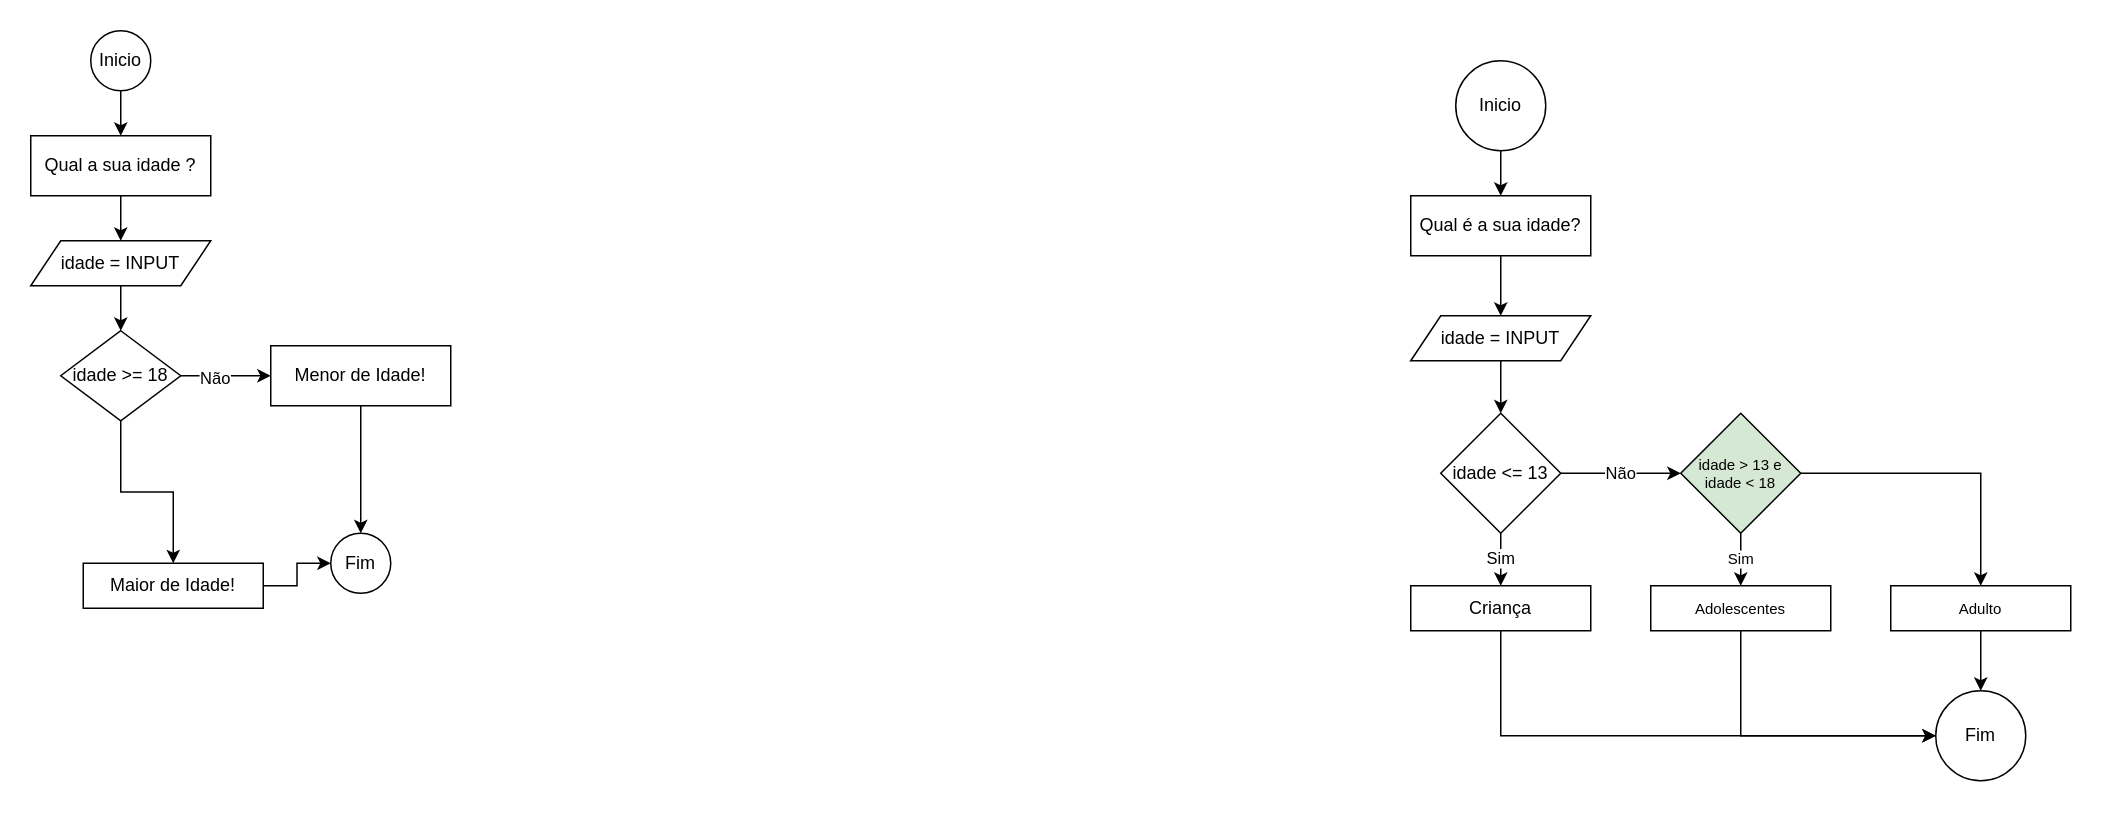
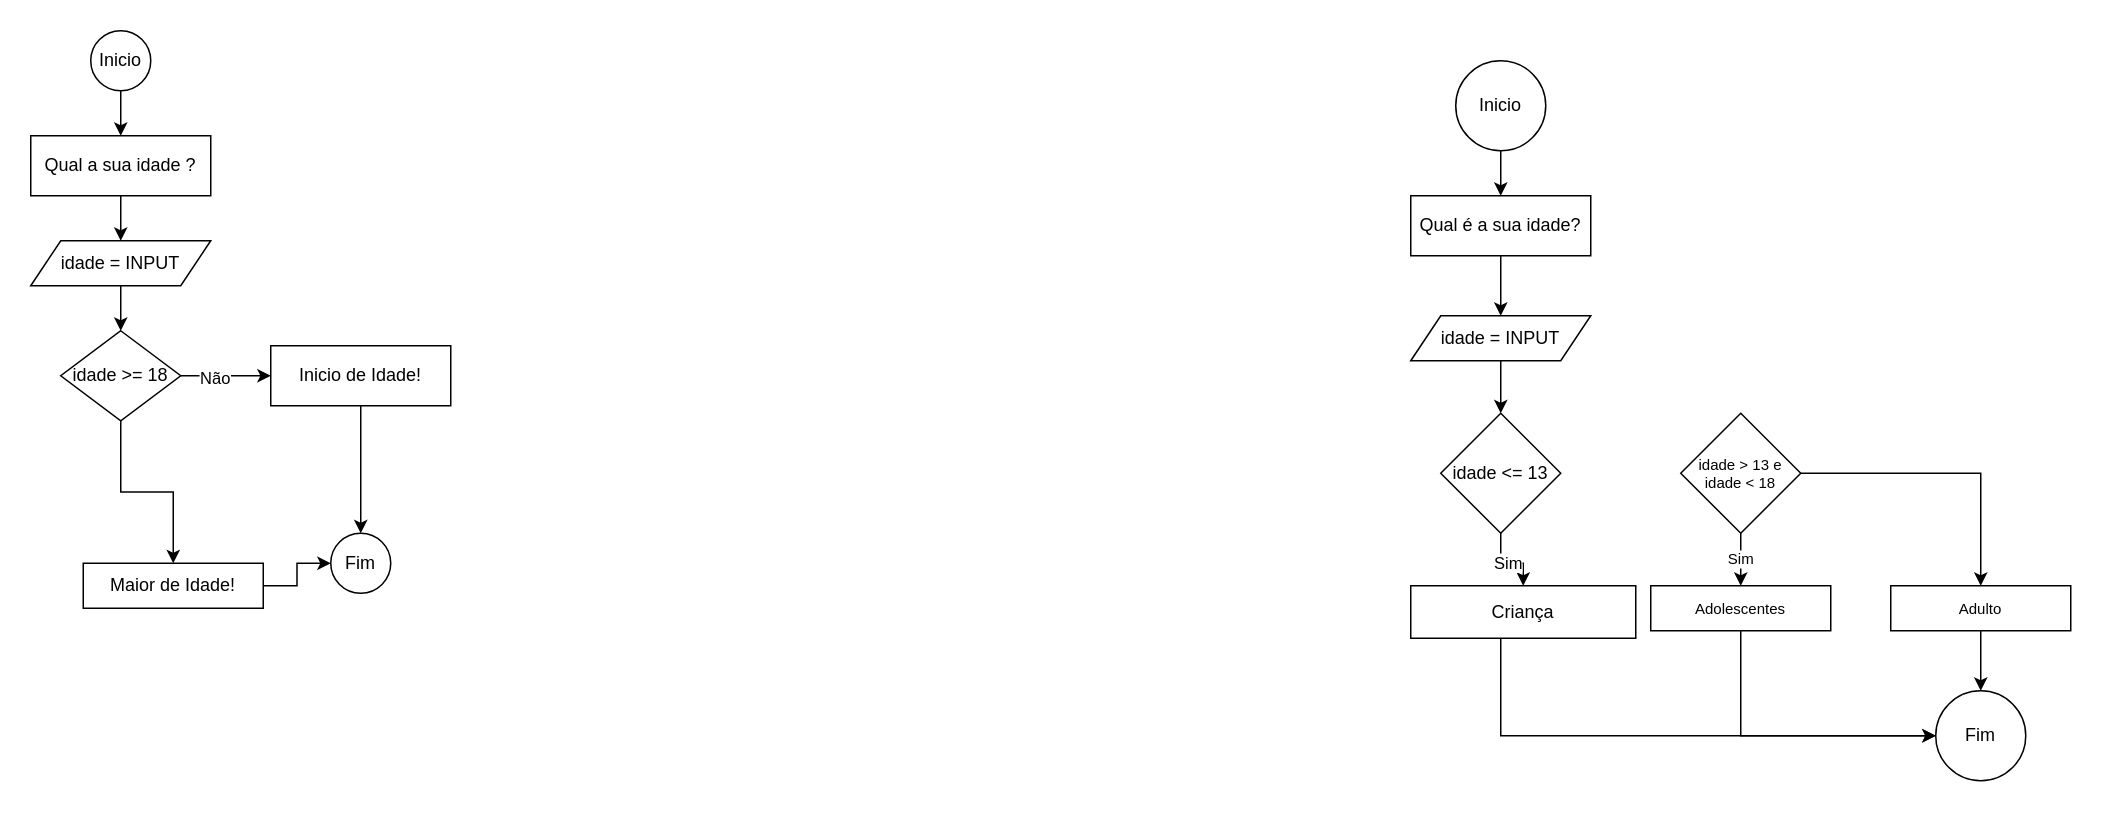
node "Menor de Idade!": label "Menor de Idade!" -> "Inicio de Idade!"
edge "idade <= 13" -> "idade > 13 eidade < 18": removed, label "Não"
node "idade > 13 eidade < 18": fillcolor #d5e8d4 -> #ffffff
node "Criança": size 180x45 -> 225x53
